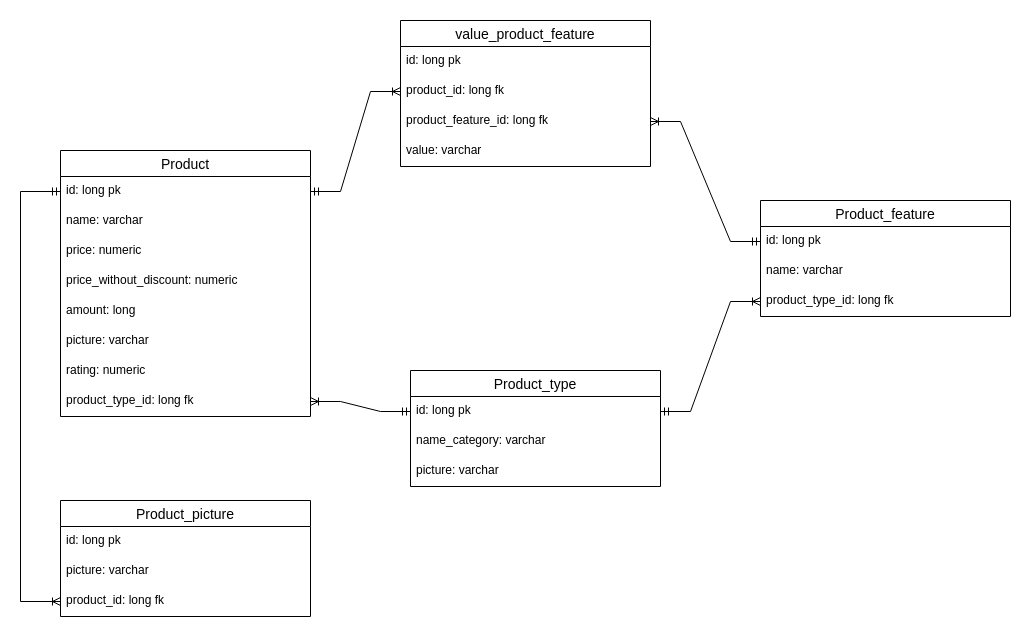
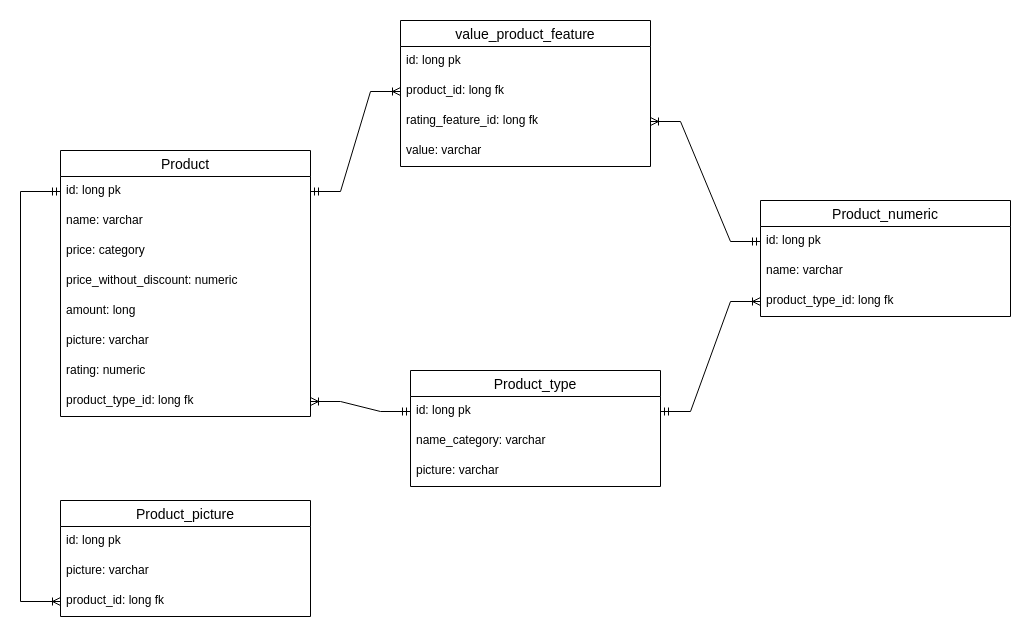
node "product_feature_id: long fk": label "product_feature_id: long fk" -> "rating_feature_id: long fk"
node "Product_feature": label "Product_feature" -> "Product_numeric"
node "price: numeric": label "price: numeric" -> "price: category"
